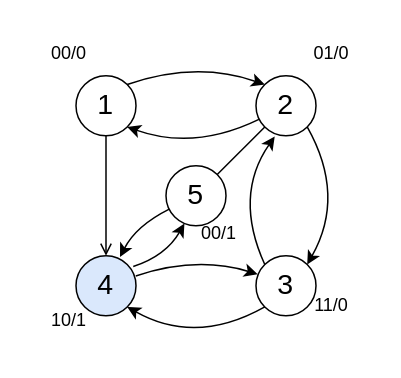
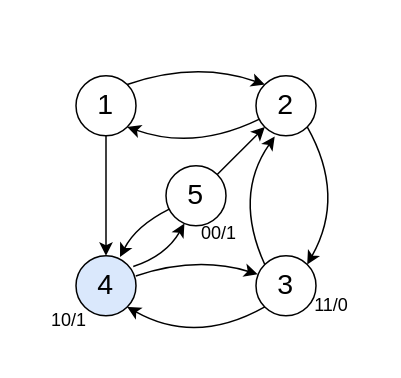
node "00/0": removed
node "01/0": removed
edge "2" -- "5": arrowhead none -> classic
edge "1" -> "4": arrowhead open -> classic
